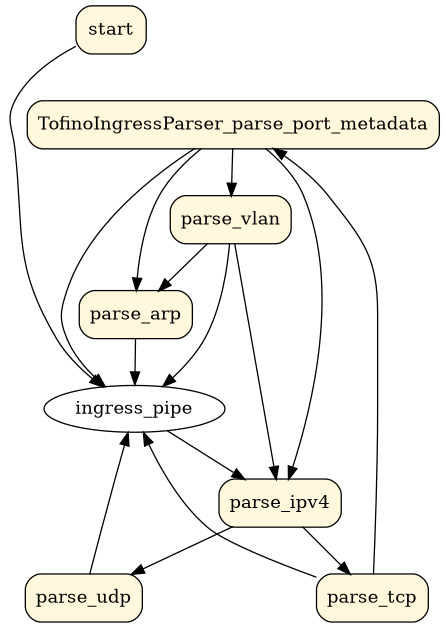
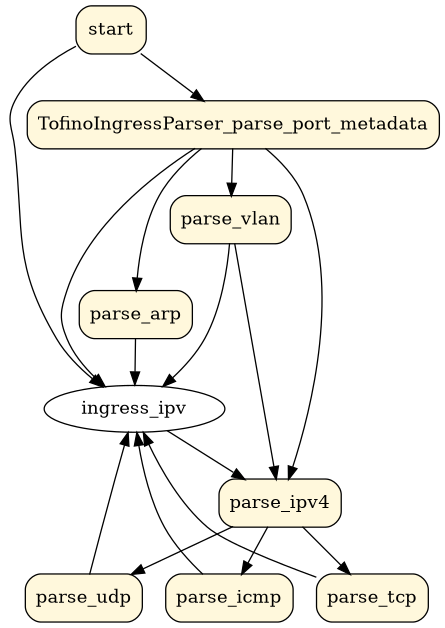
edge "parse_vlan" -> "parse_arp": removed
edge "parse_tcp" -> "TofinoIngressParser_parse_port_metadata": now "start" -> "TofinoIngressParser_parse_port_metadata"
node "ingress_pipe": label "ingress_pipe" -> "ingress_ipv"
node "parse_icmp": added
